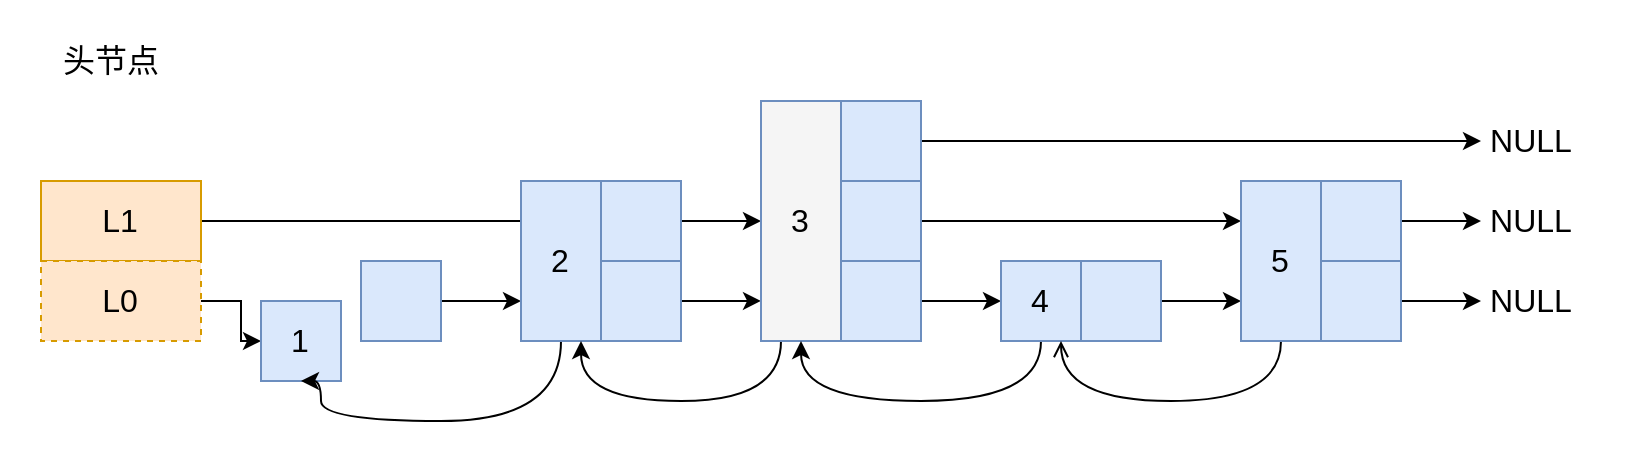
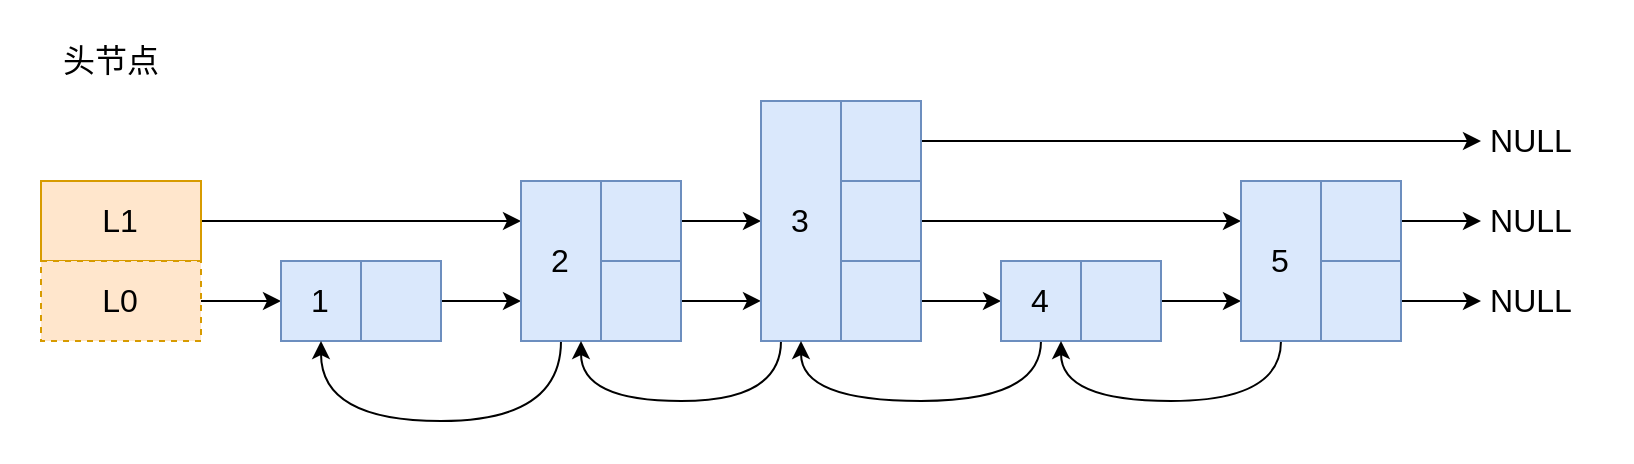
edge "L1" -- "2": arrowhead none -> classic
node "3": fillcolor #f5f5f5 -> #dae8fc
node "1": moved (301, 341) -> (321, 301)
edge "5" -> "4": arrowhead open -> classic
